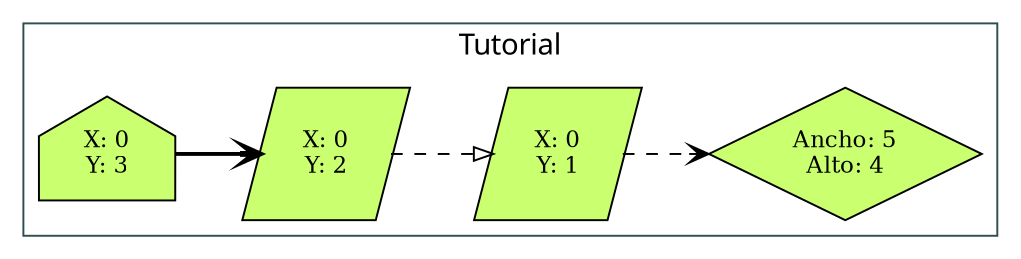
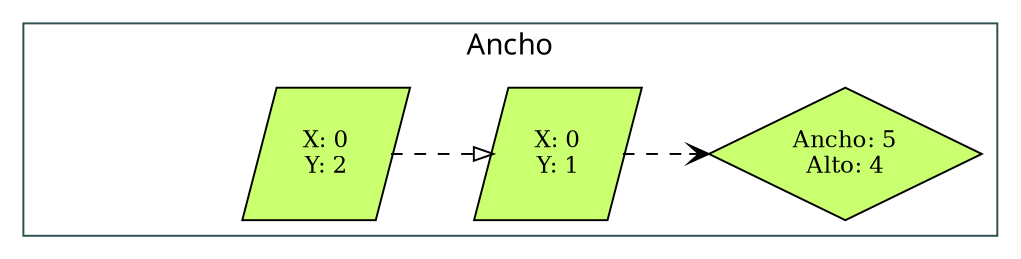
cluster "Tutorial": label "Tutorial" -> "Ancho"
node "X: 0 Y: 3": removed
